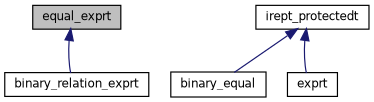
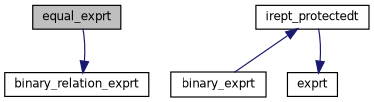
edge "binary_relation_exprt" -> "equal_exprt": reversed
edge "exprt" -> "irept_protectedt": reversed
node "binary_equal": label "binary_equal" -> "binary_exprt"
